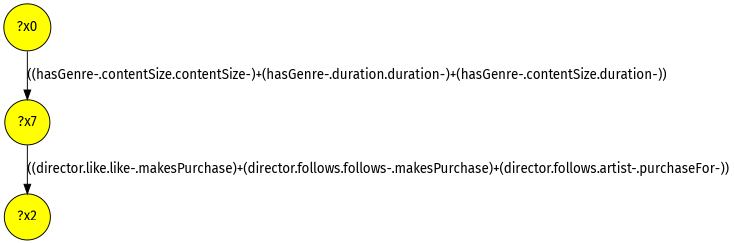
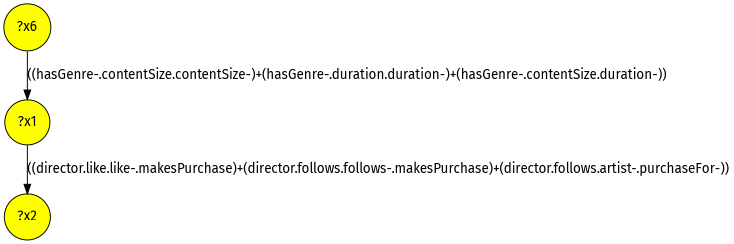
node "?x0": label "?x0" -> "?x6"
node "?x7": label "?x7" -> "?x1"
